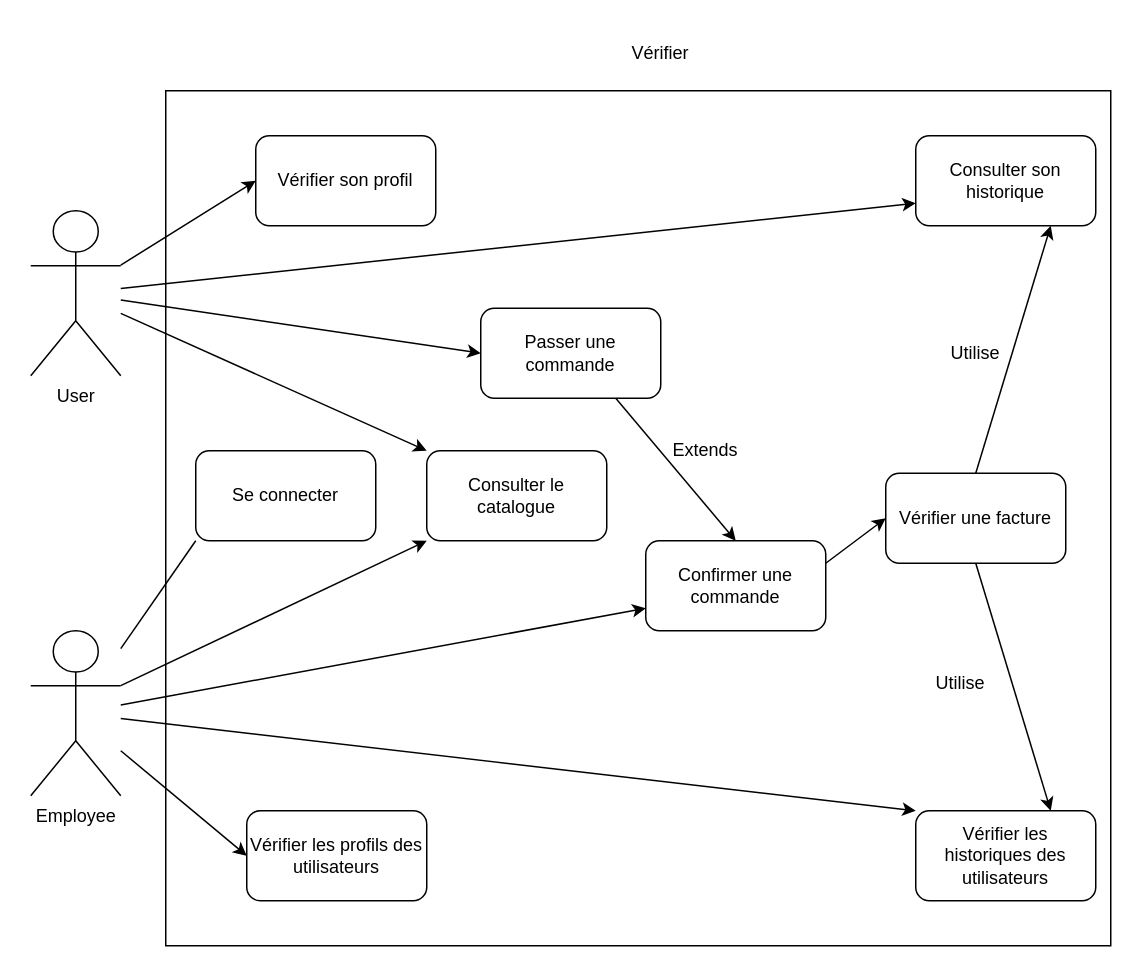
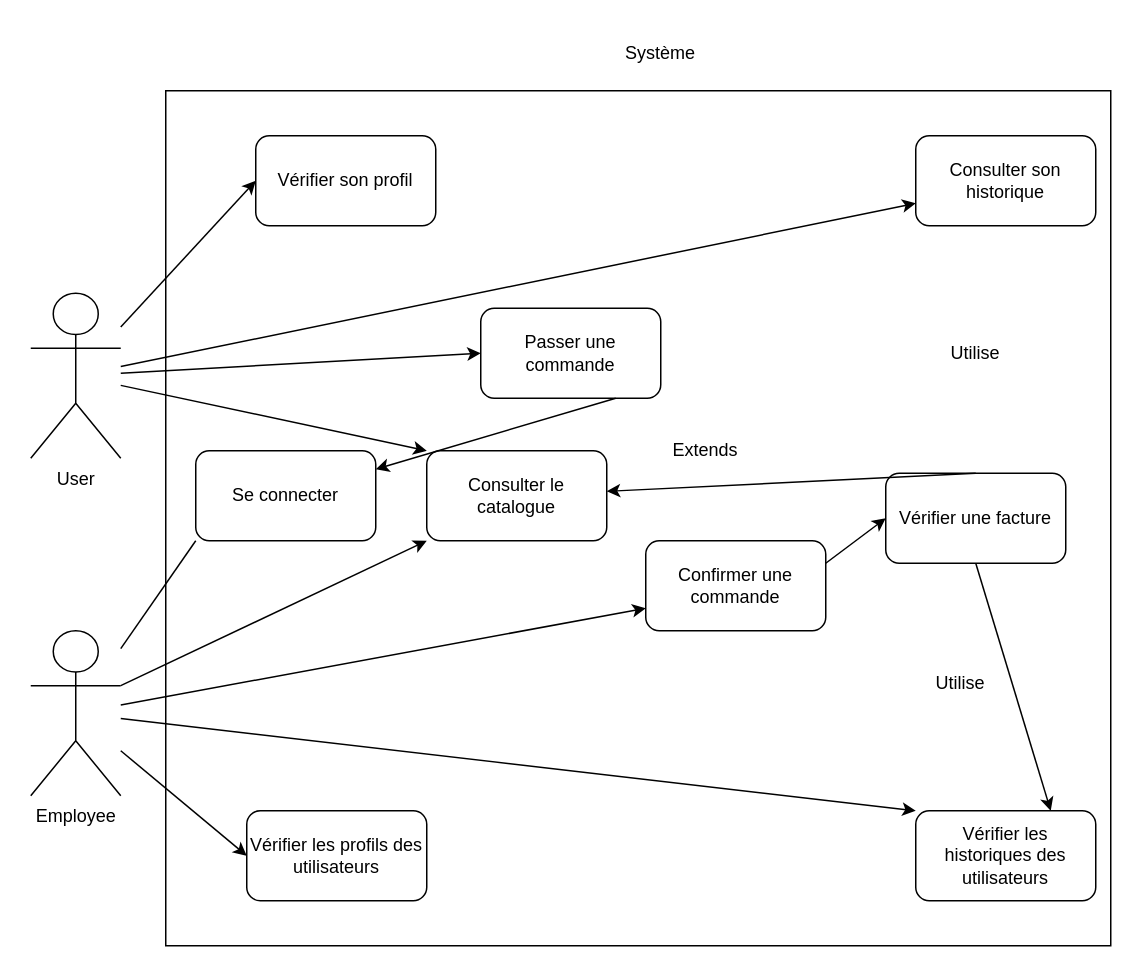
node "Vérifier": label "Vérifier" -> "Système"
node "User": moved (76, 293) -> (76, 376)
edge "Vérifier une facture" -> "Consulter son historique": now "Vérifier une facture" -> "Consulter le catalogue"
edge "Passer une commande" -> "Confirmer une commande": now "Passer une commande" -> "Se connecter"
